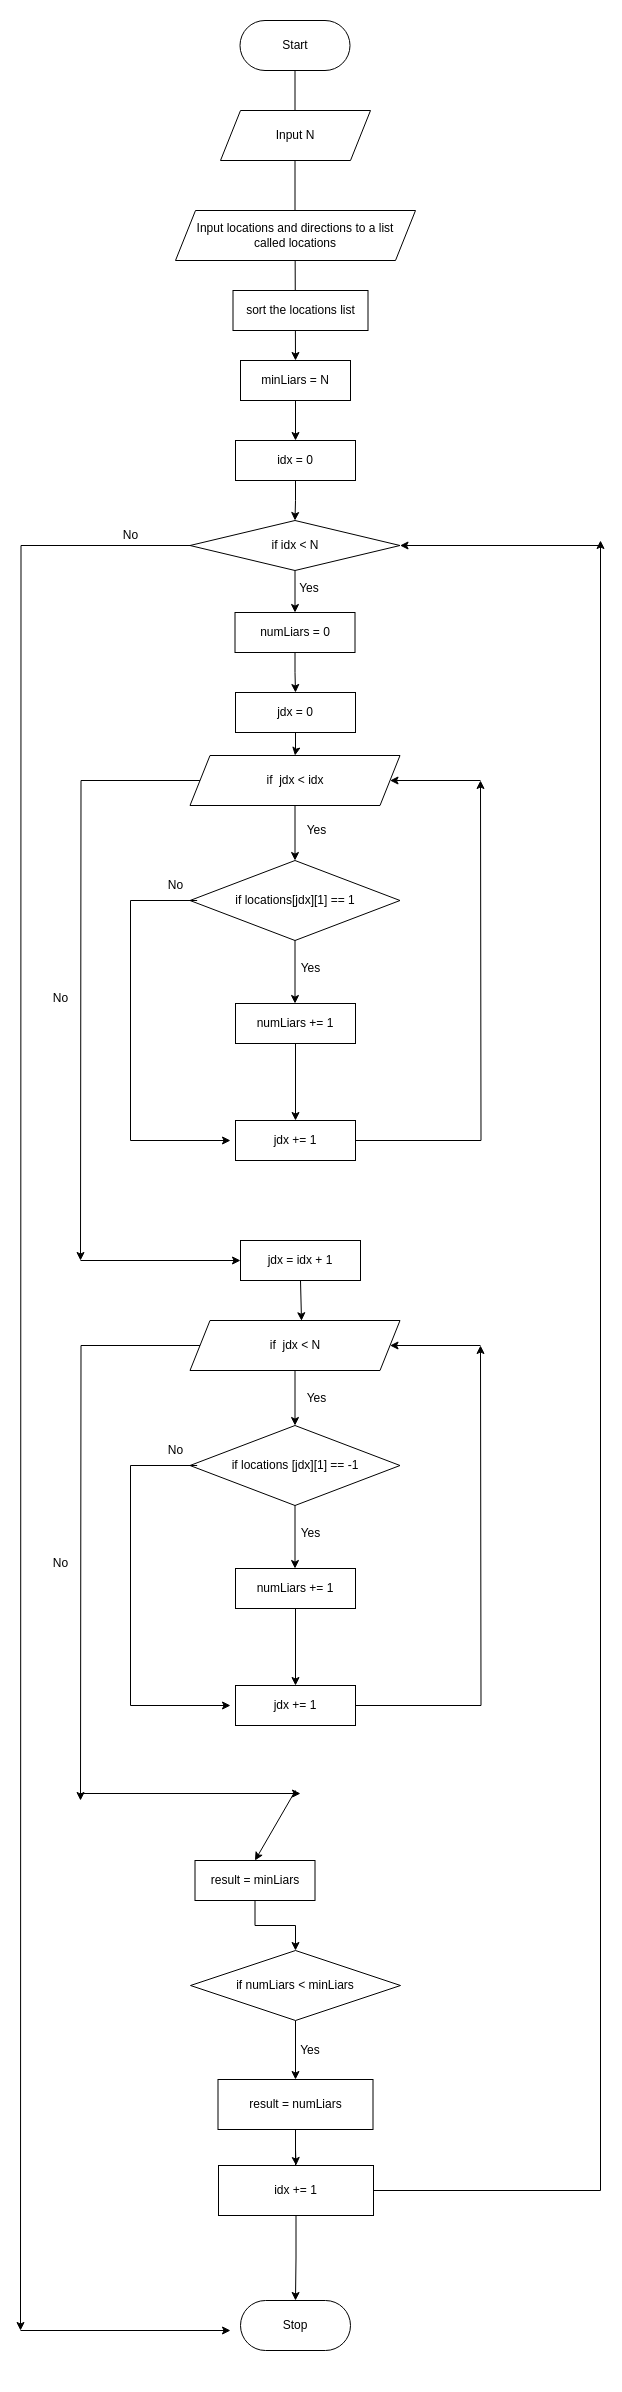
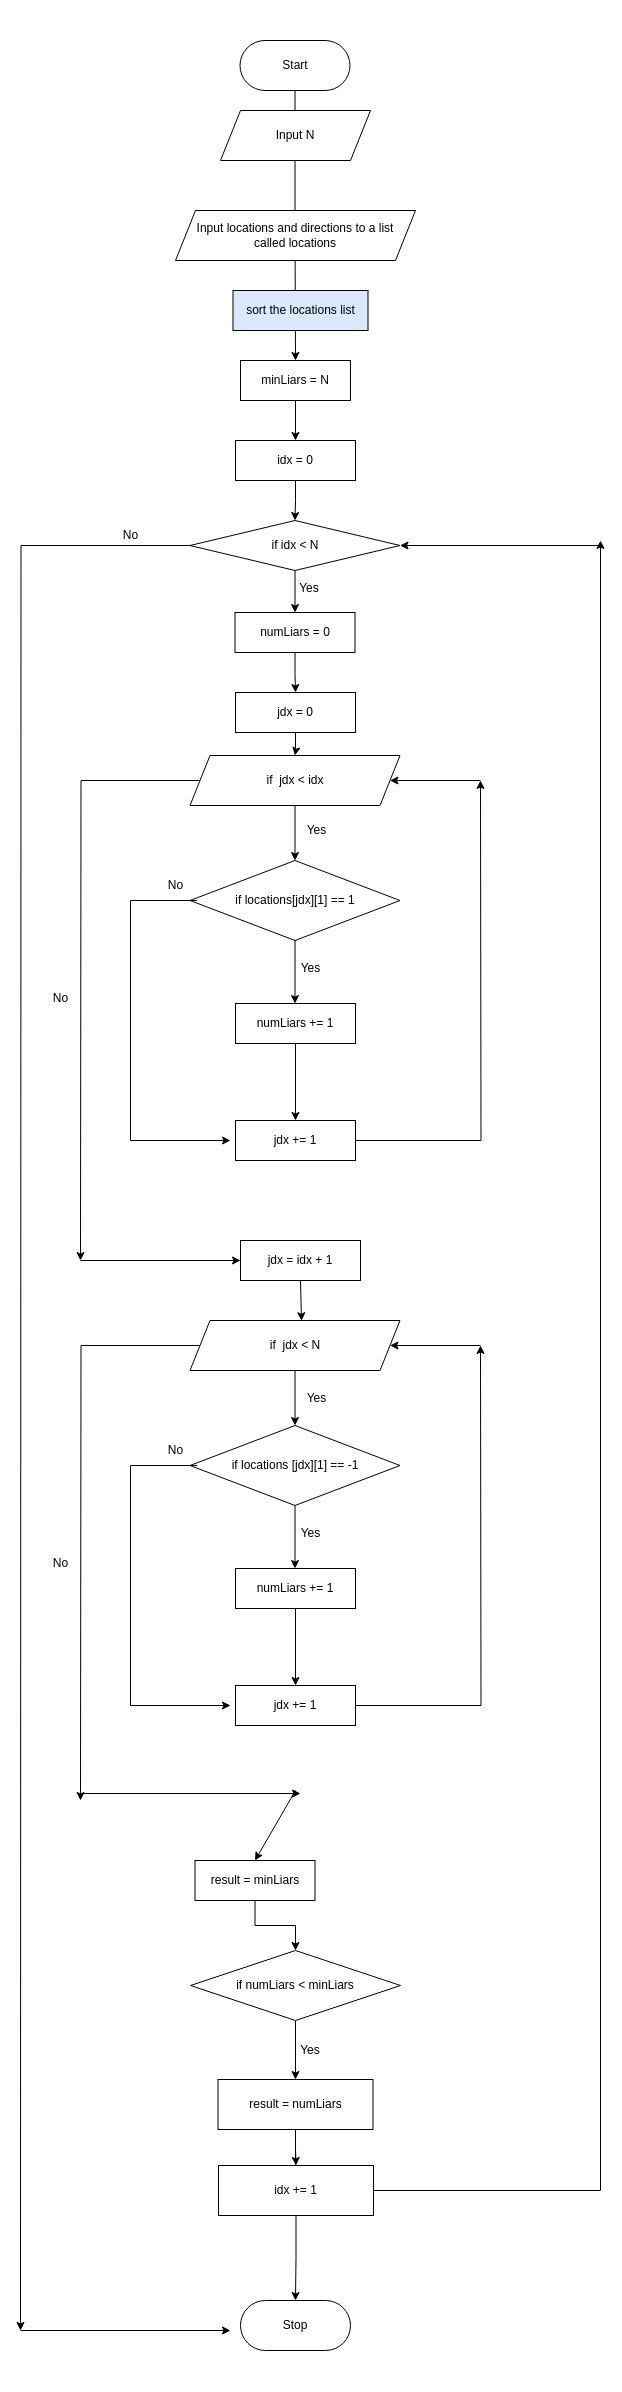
node "Start": moved (295, 46) -> (295, 66)
node "sort the locations list": fillcolor #ffffff -> #dae8fc
